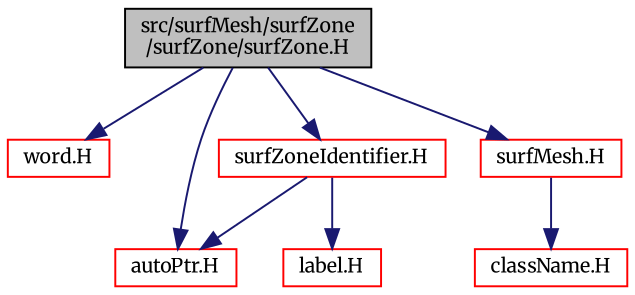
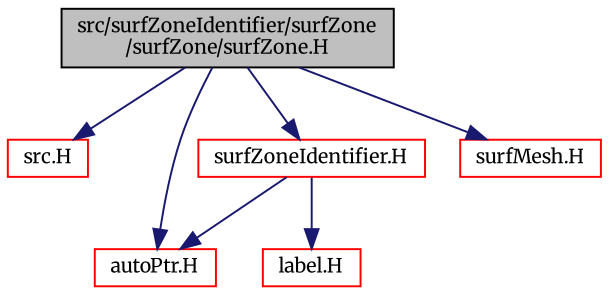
node "src/surfMesh/surfZone /surfZone/surfZone.H": label "src/surfMesh/surfZone /surfZone/surfZone.H" -> "src/surfZoneIdentifier/surfZone /surfZone/surfZone.H"
node "word.H": label "word.H" -> "src.H"
node "className.H": removed
